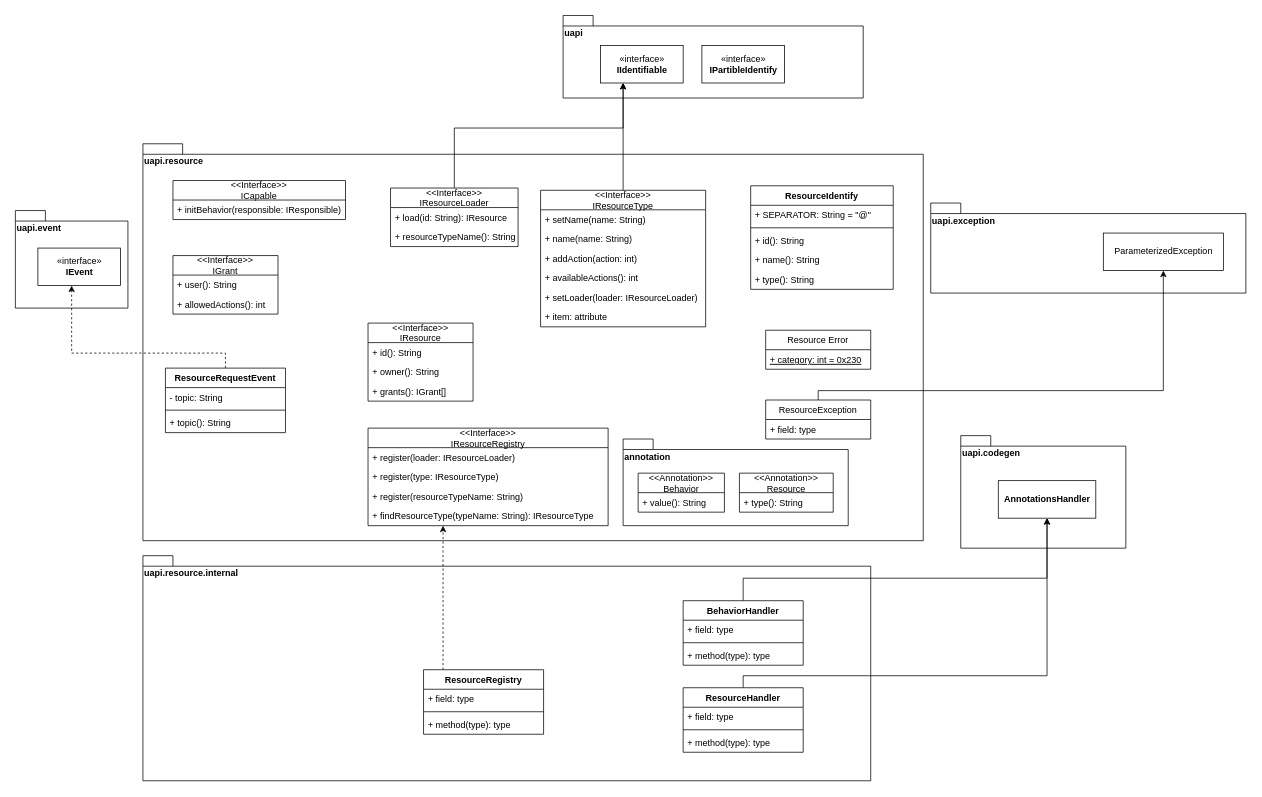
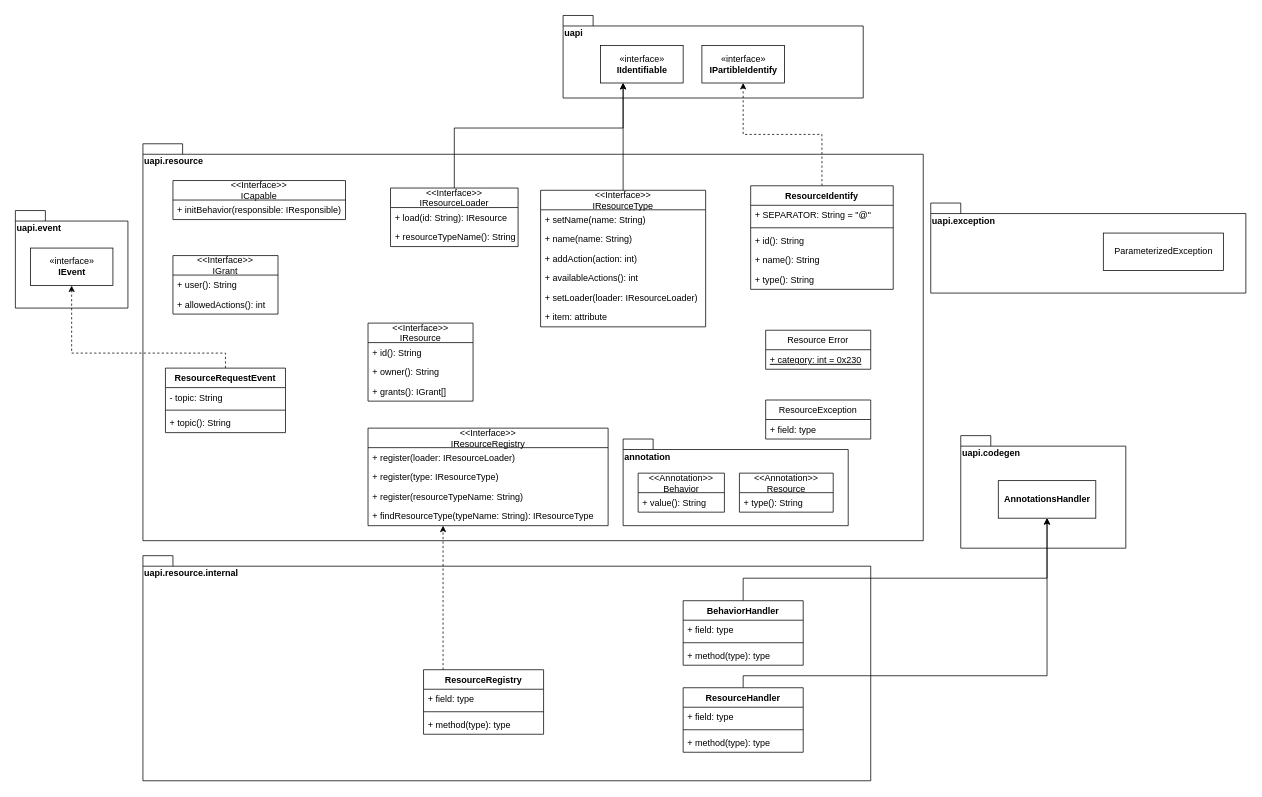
edge "ResourceIdentify" -> "«interface» IPartibleIdentify": added
node "«interface» IEvent": moved (79, 267) -> (72, 267)
edge "ResourceException" -> "ParameterizedException": removed
